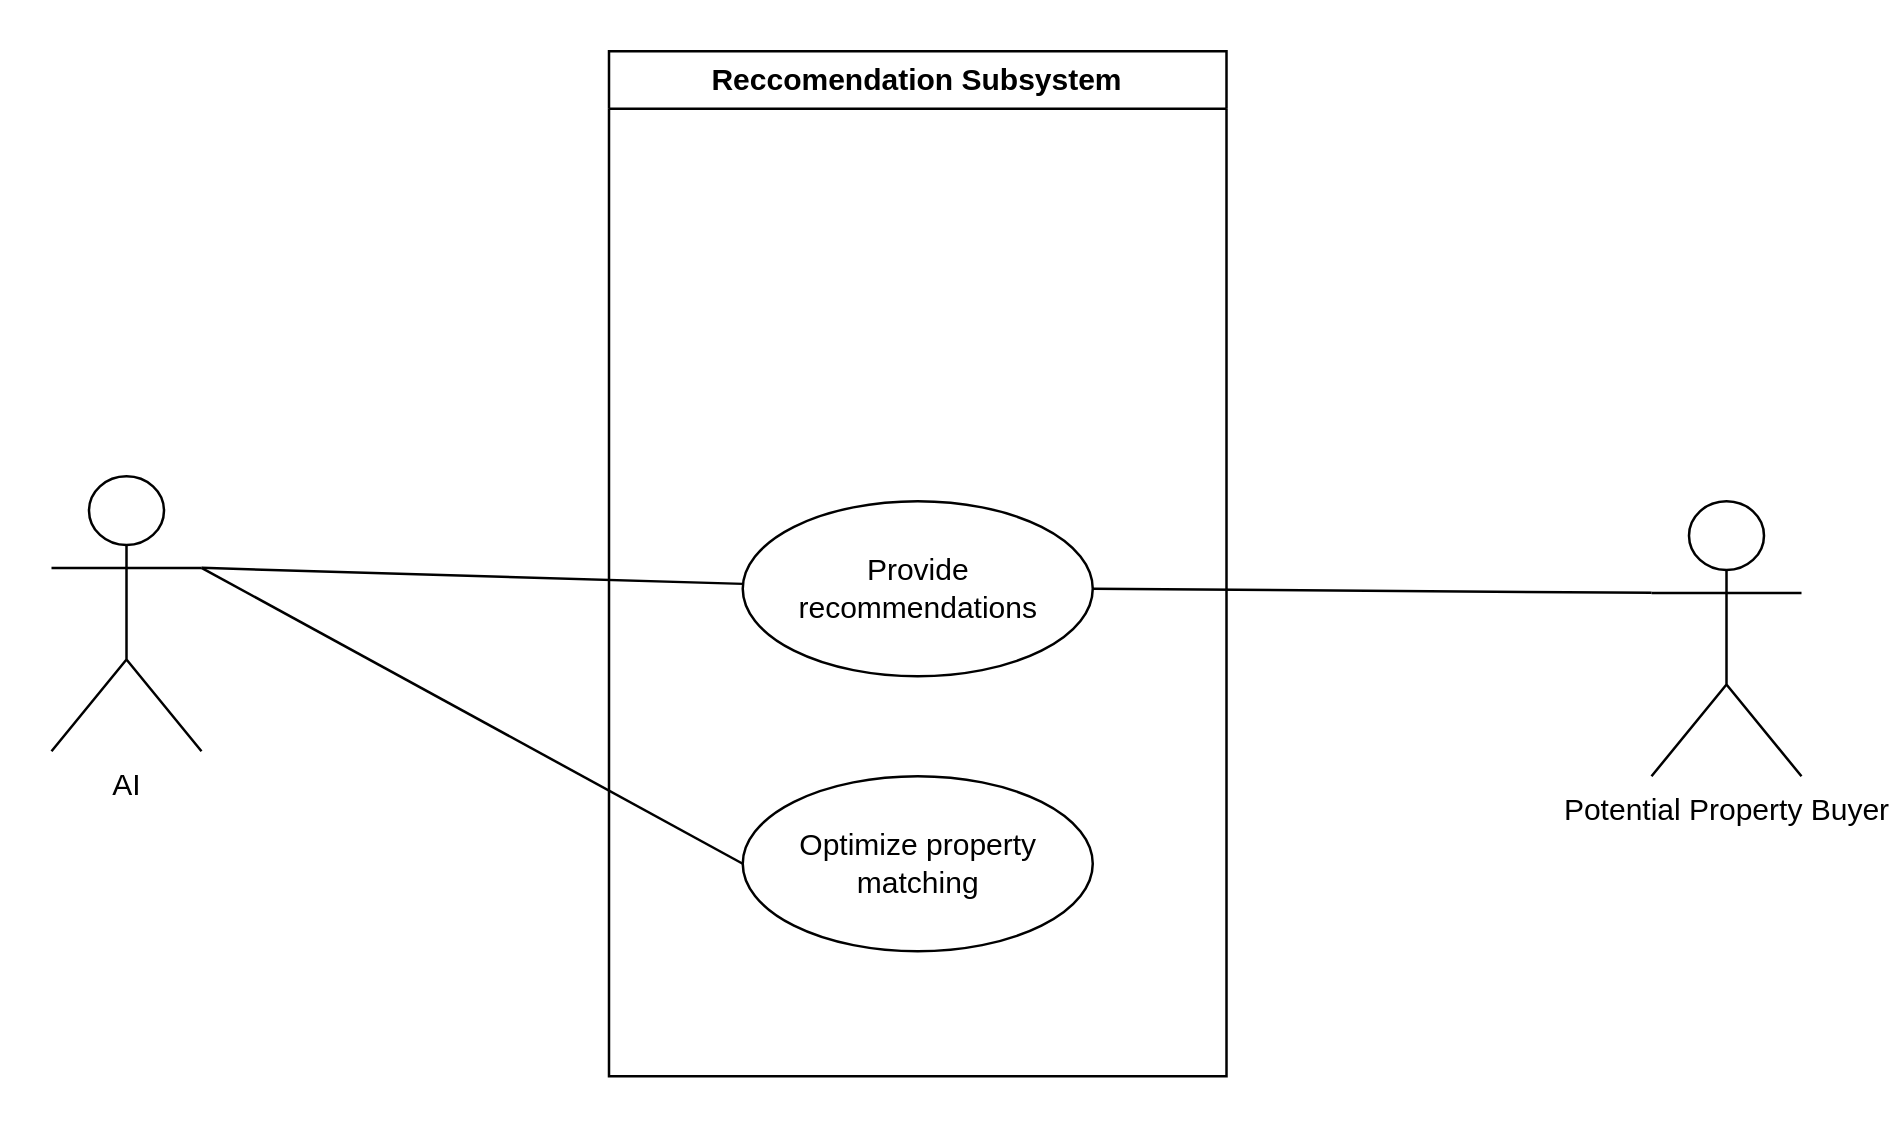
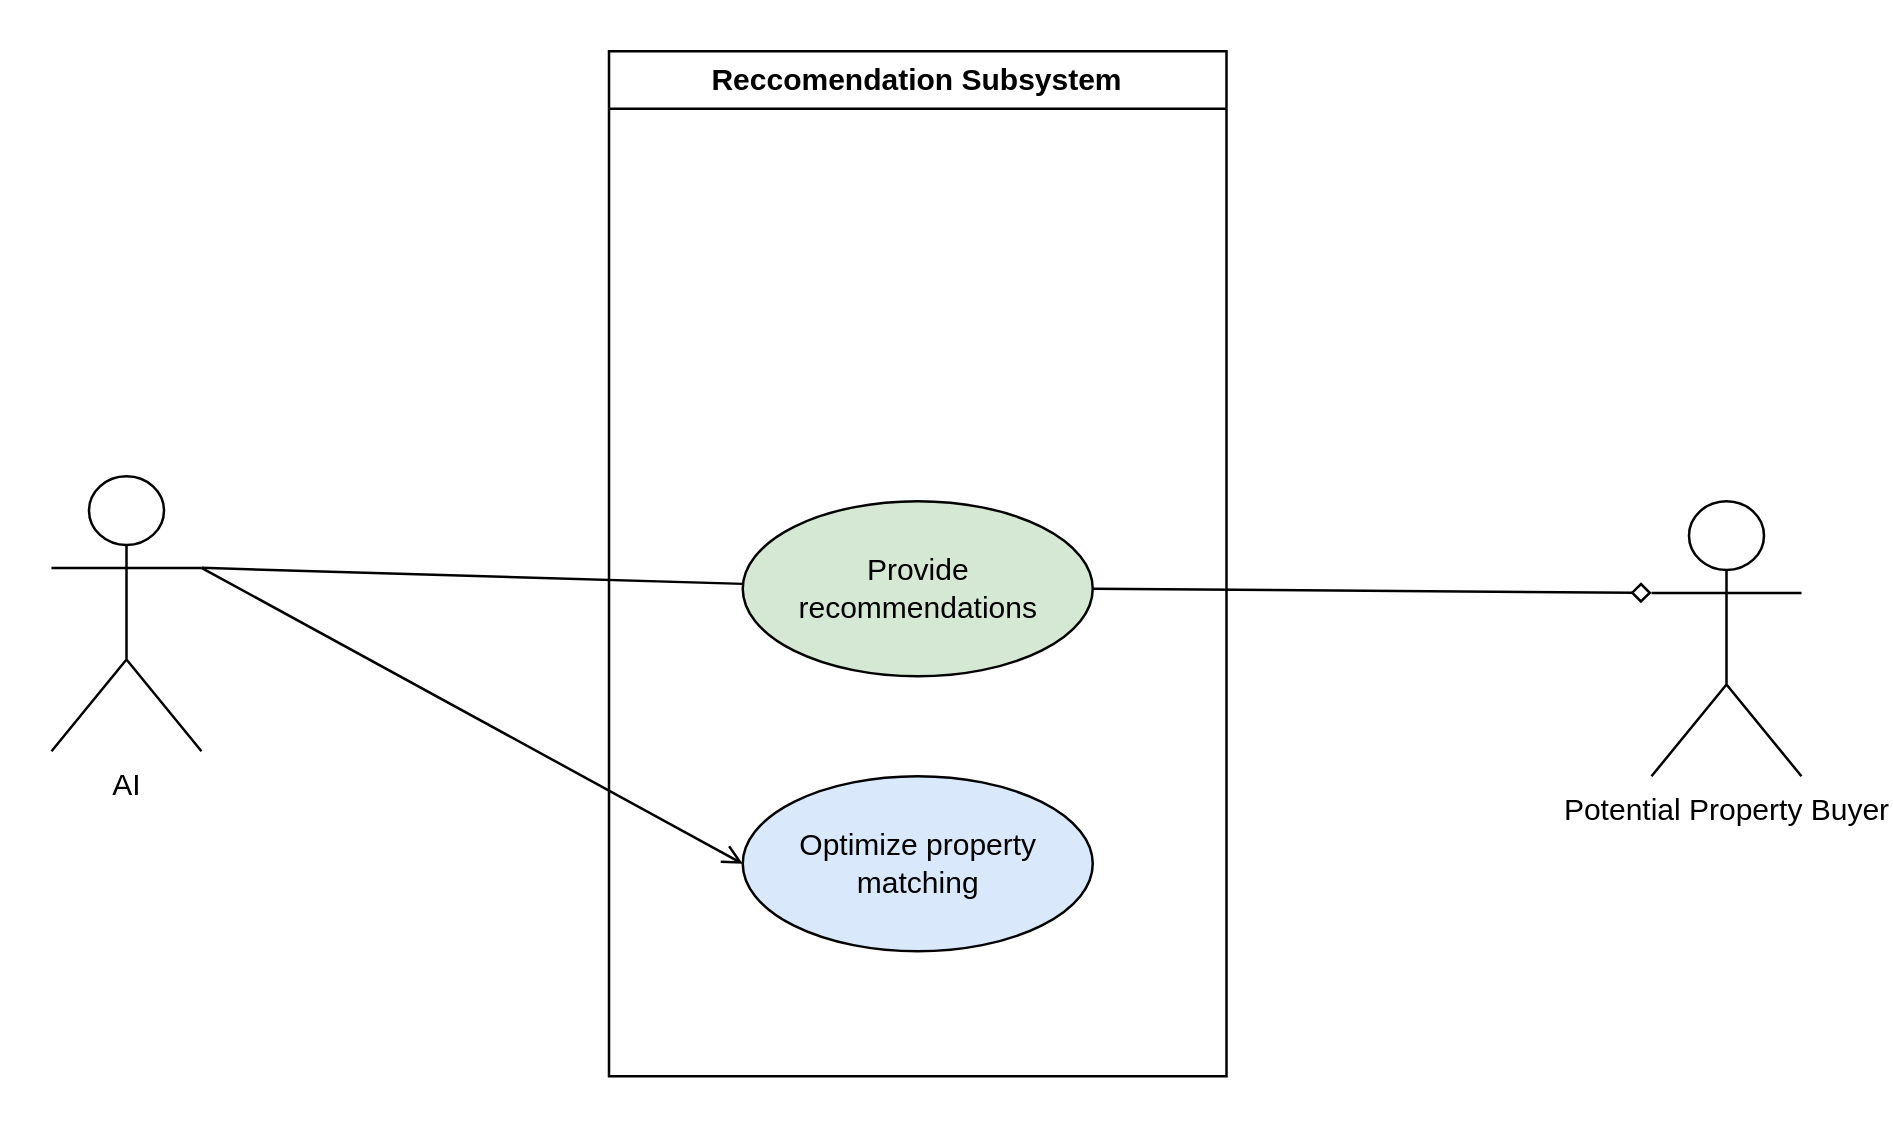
node "Provide recommendations": fillcolor #ffffff -> #d5e8d4
edge "Provide recommendations" -- "Potential Property Buyer": arrowhead none -> diamond
edge "AI" -- "Optimize property matching": arrowhead none -> open
node "Optimize property matching": fillcolor #ffffff -> #dae8fc
